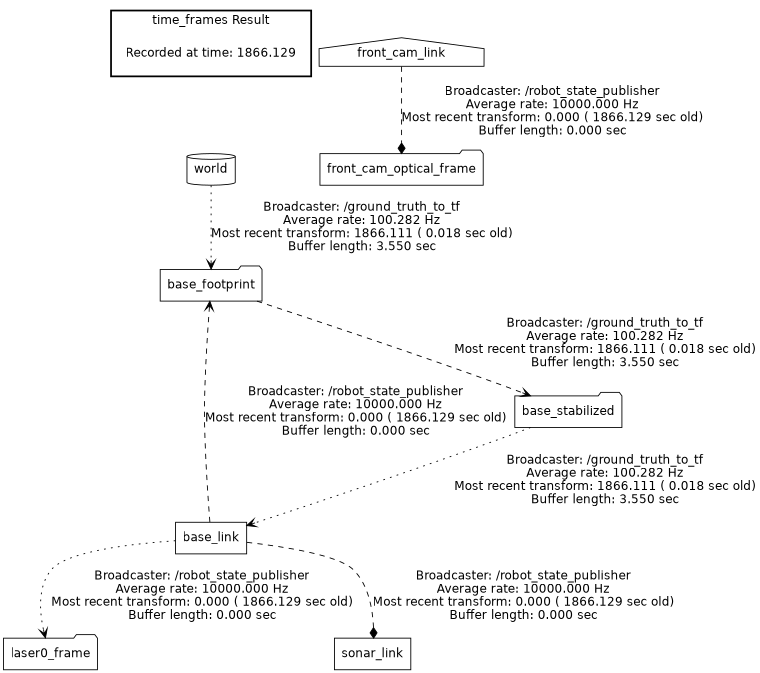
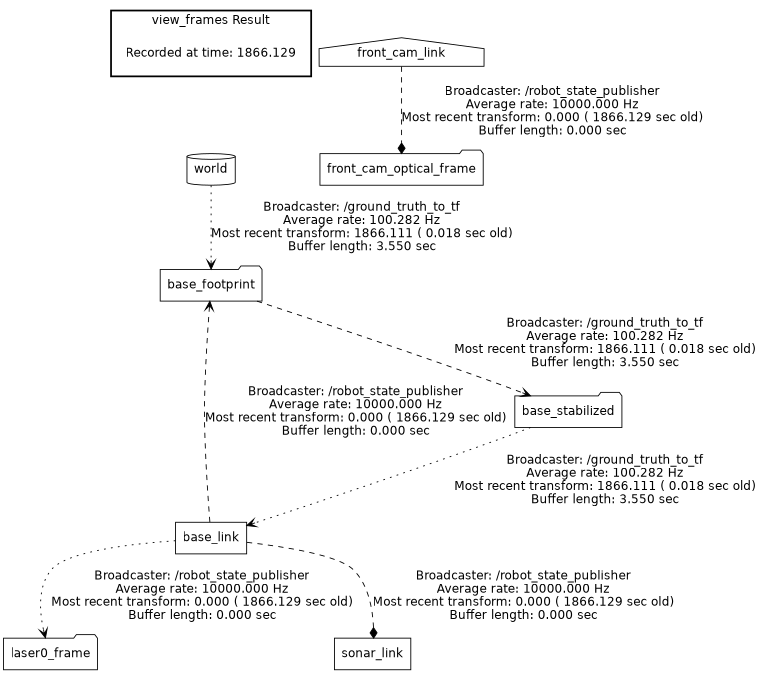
cluster "time_frames Result": label "time_frames Result" -> "view_frames Result"
